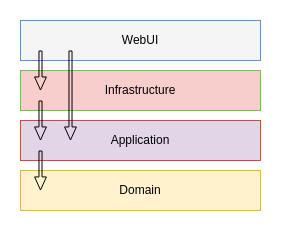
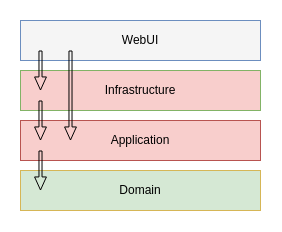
node "Application": fillcolor #e1d5e7 -> #f8cecc
node "Domain": fillcolor #fff2cc -> #d5e8d4
